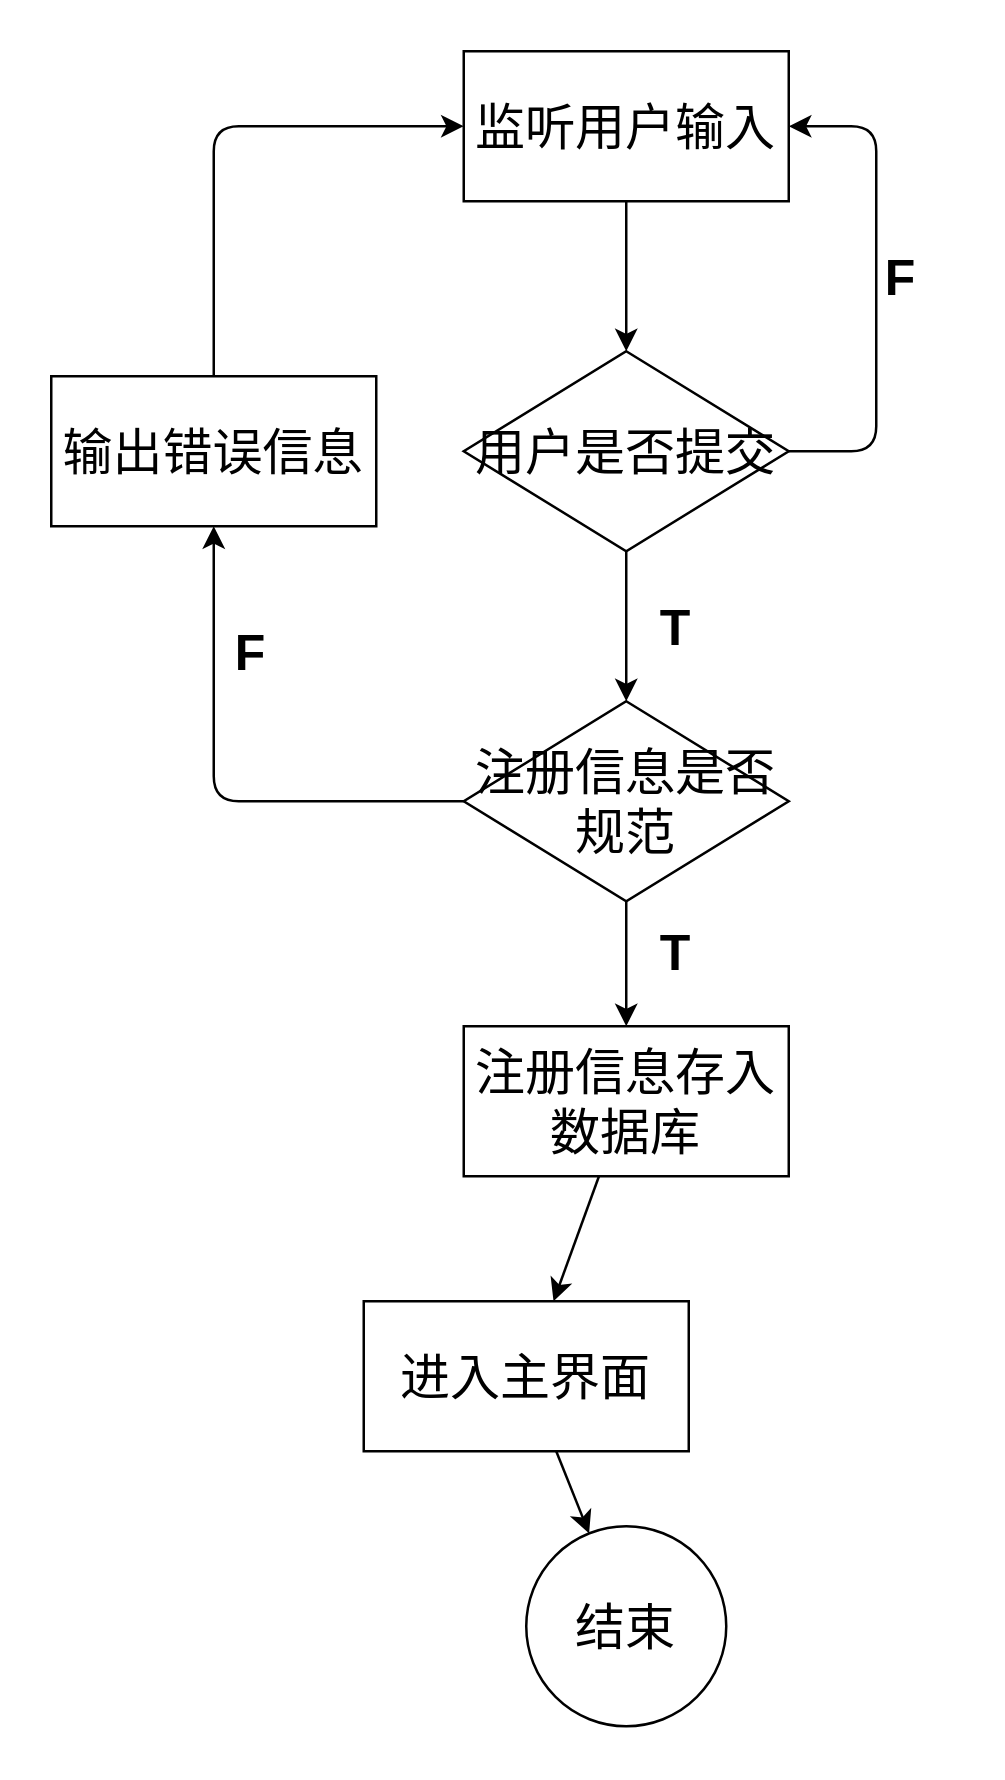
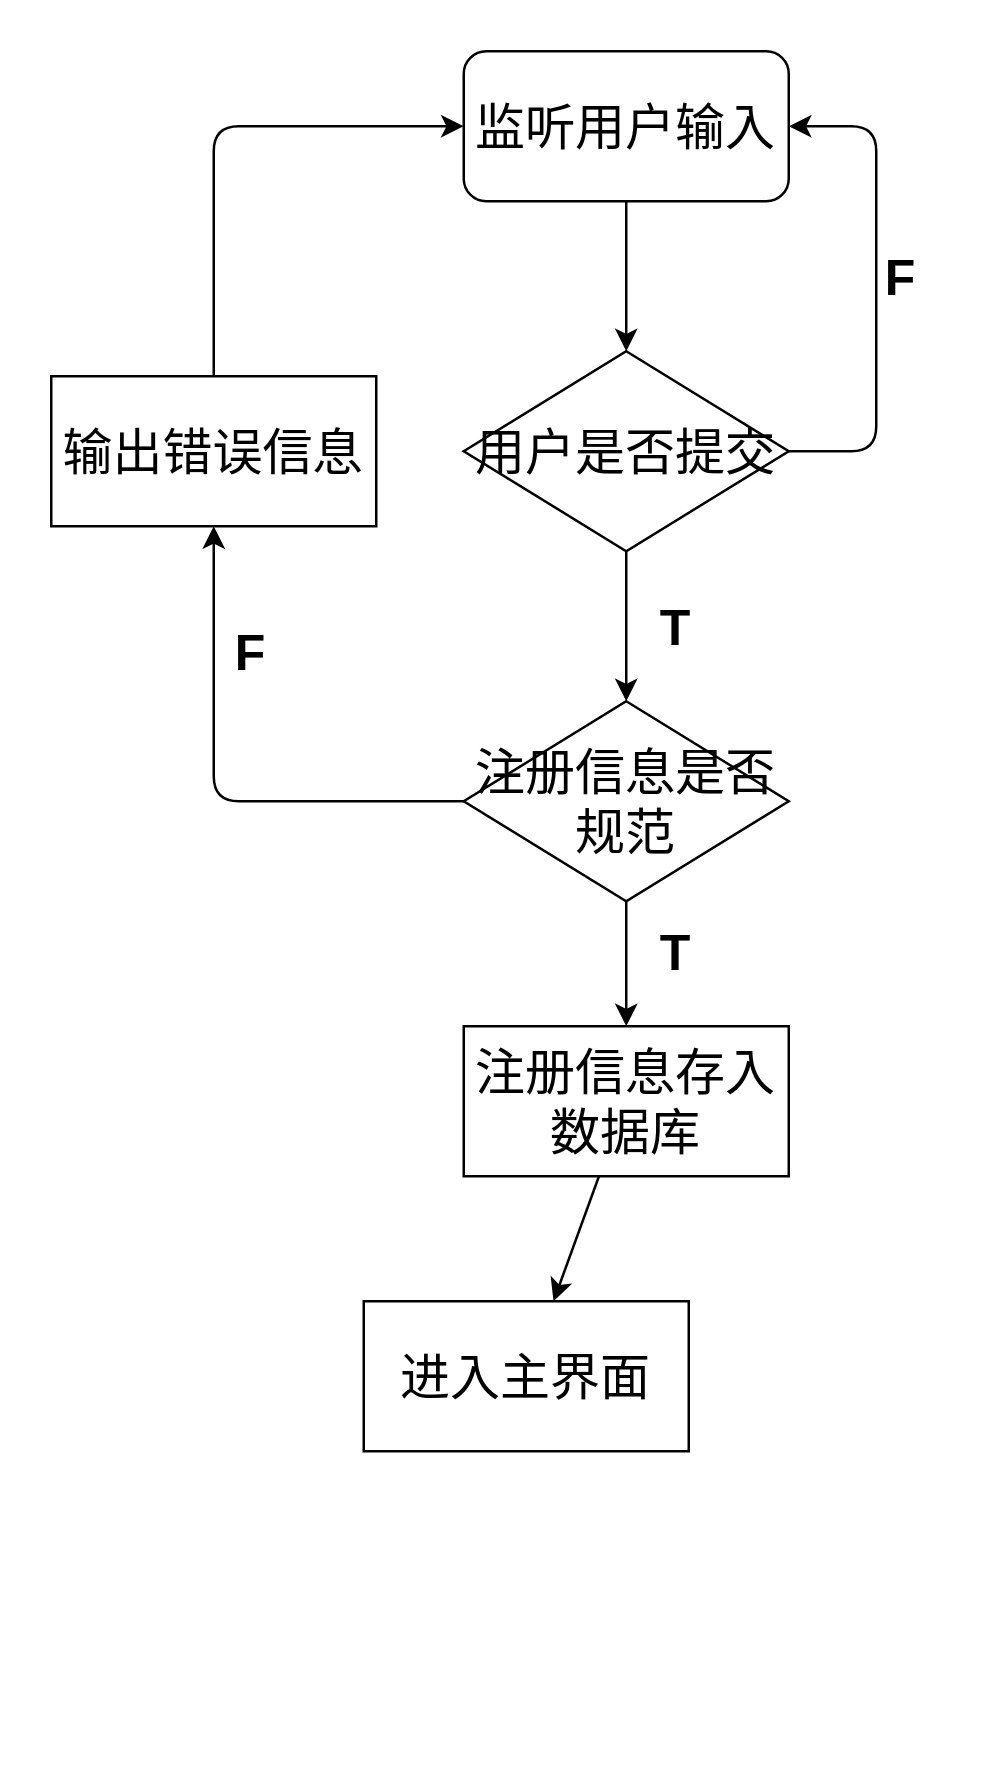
node "监听用户输入": shape rectangle -> rounded rectangle
edge "进入主界面" -> "结束": removed
node "结束": removed
